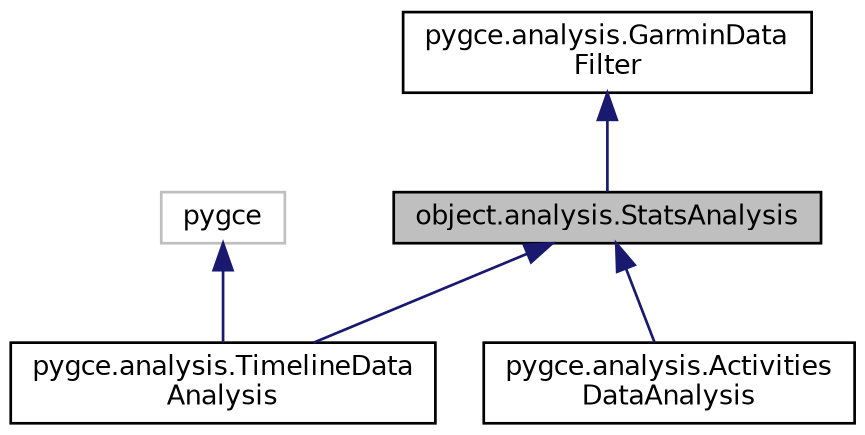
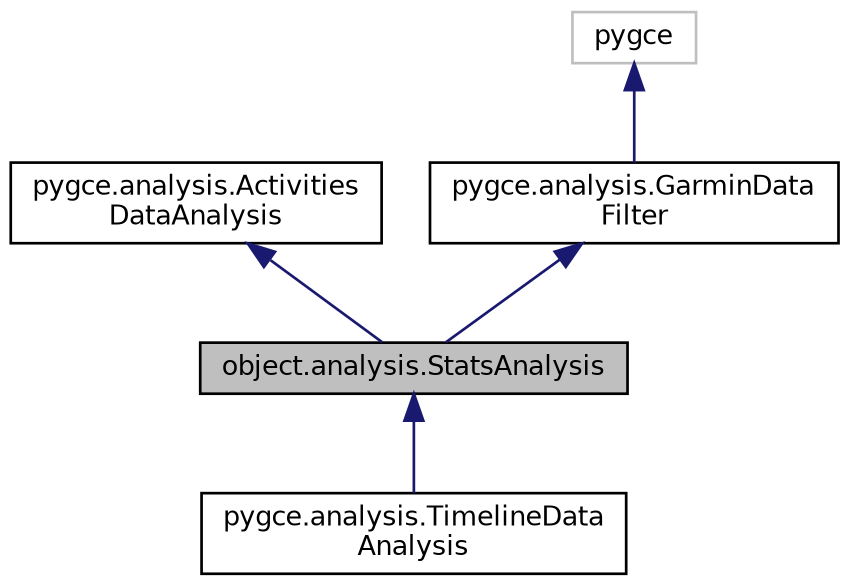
edge "pygce.analysis.Activities DataAnalysis" -> "object.analysis.StatsAnalysis": reversed
edge "pygce.analysis.TimelineData Analysis" -> "pygce": now "pygce.analysis.GarminData Filter" -> "pygce"
